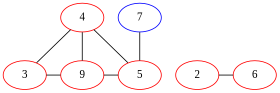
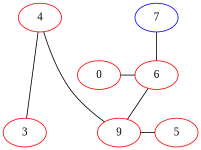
edge "4" -- "5": removed
edge "7" -- "5": now "7" -- "6"
edge "3" -- "9": now "6" -- "9"
node "2": label "2" -> "0"
